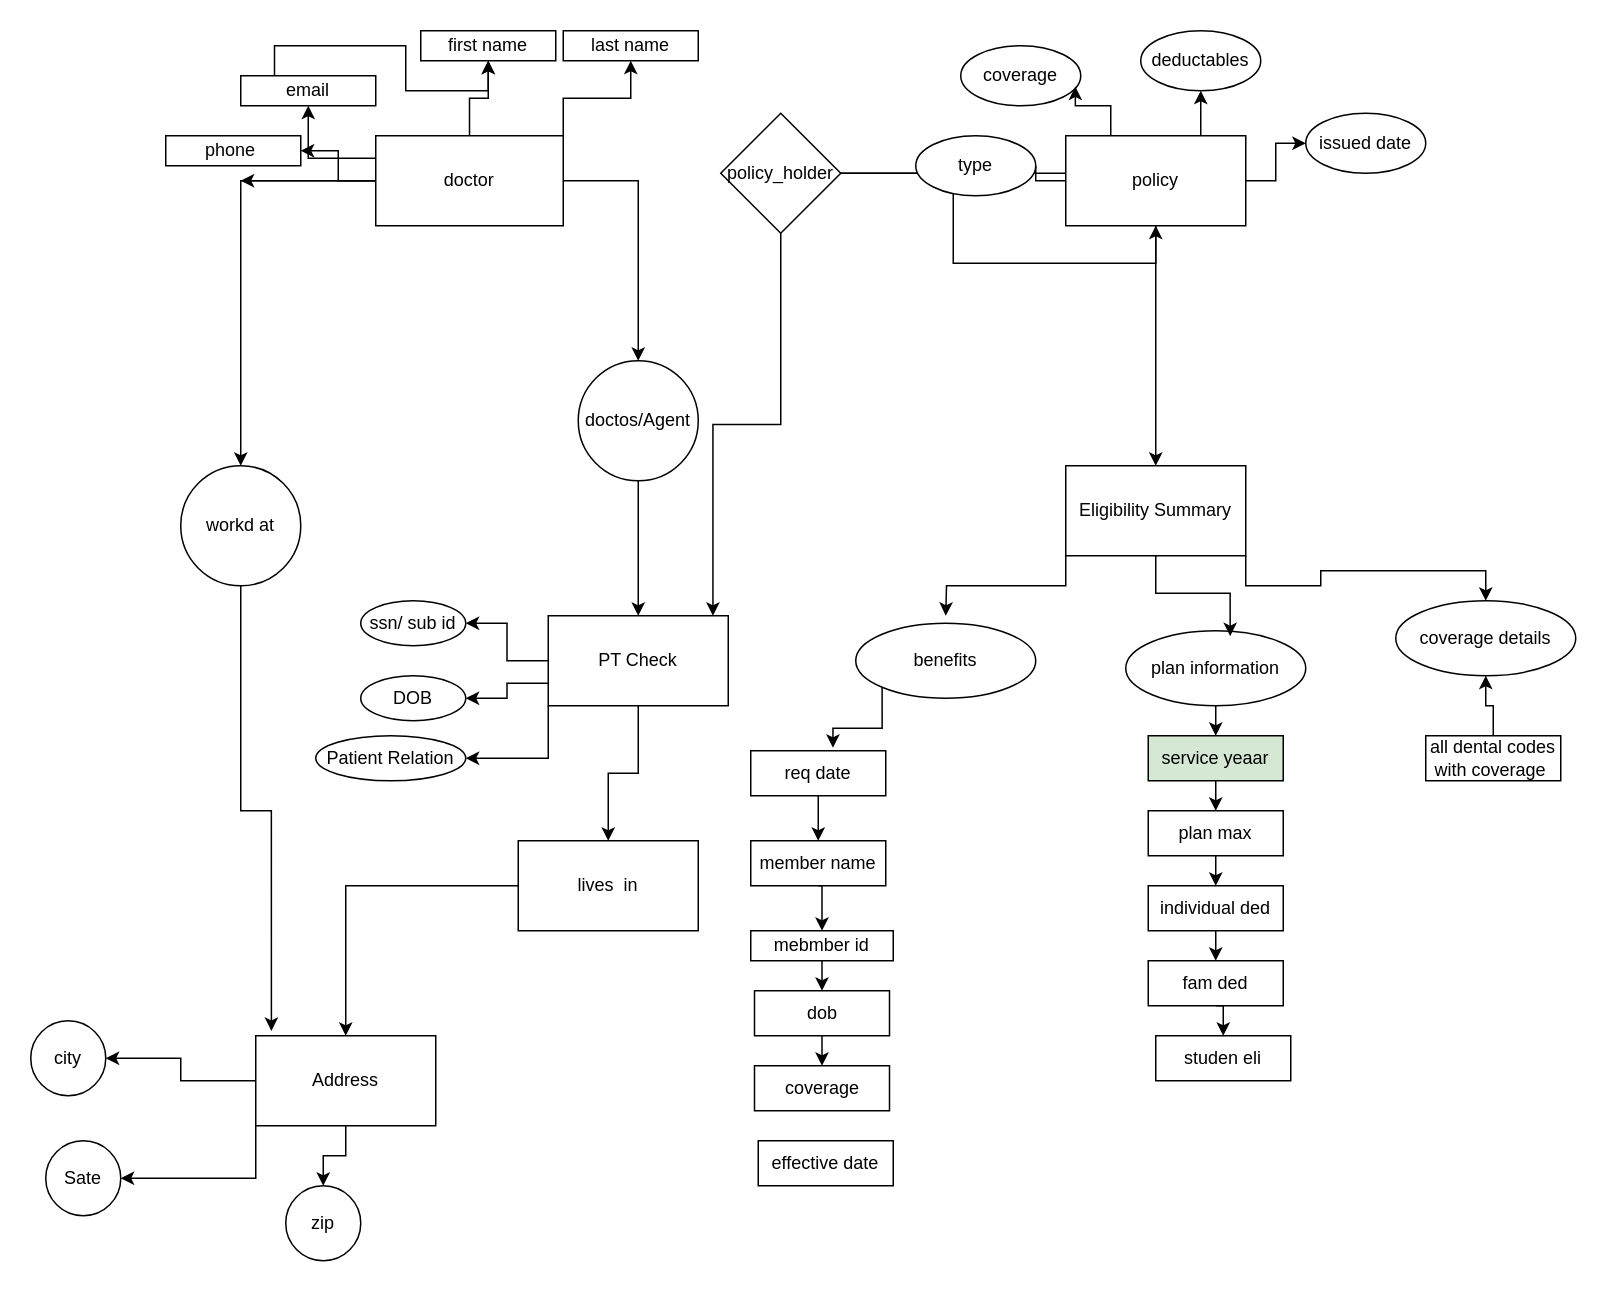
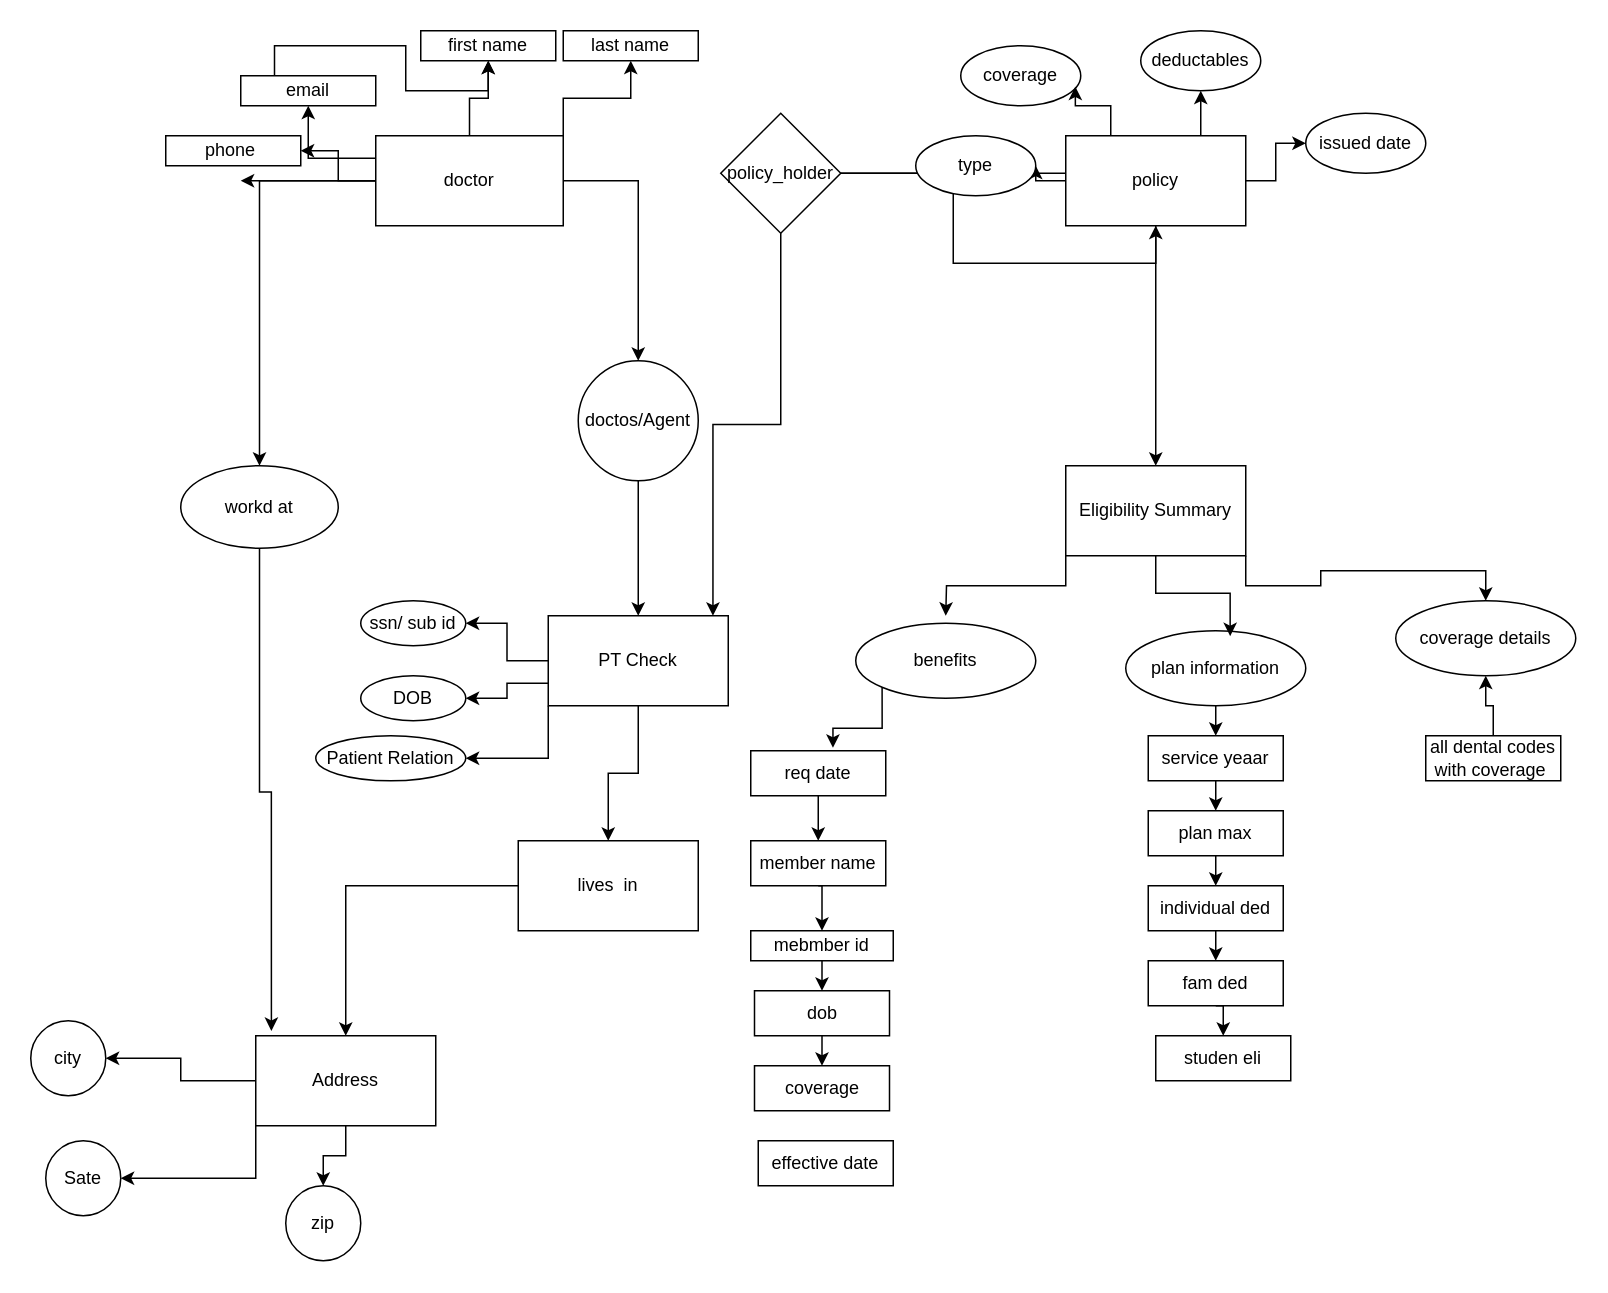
edge "type" -- "policy": arrowhead none -> classic
node "workd at": size 120x120 -> 158x83
node "service yeaar": fillcolor #d5e8d4 -> #ffffff
